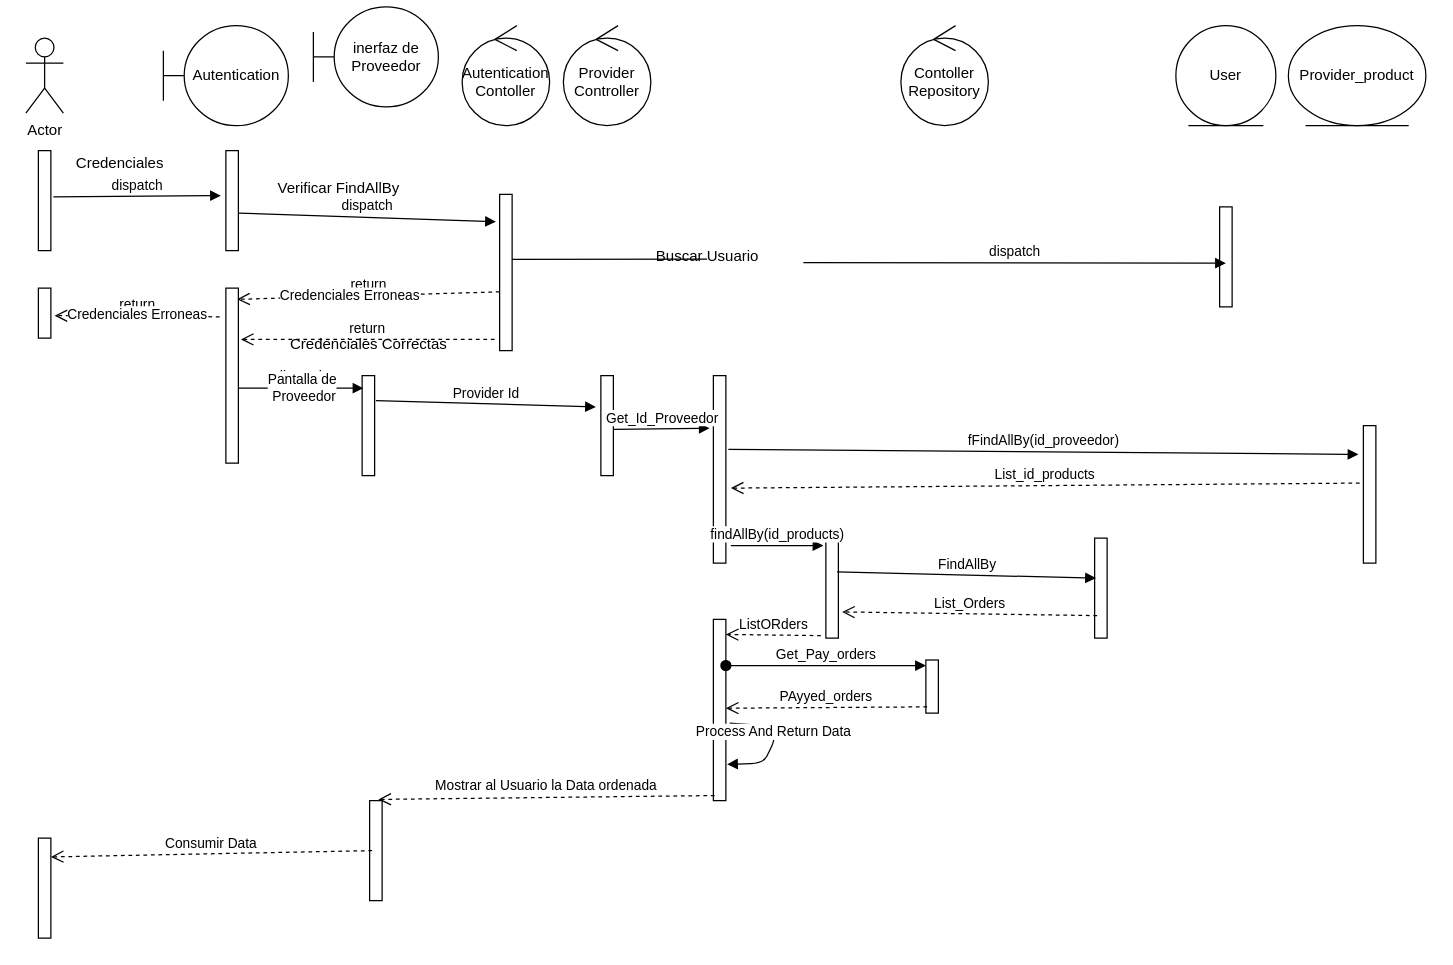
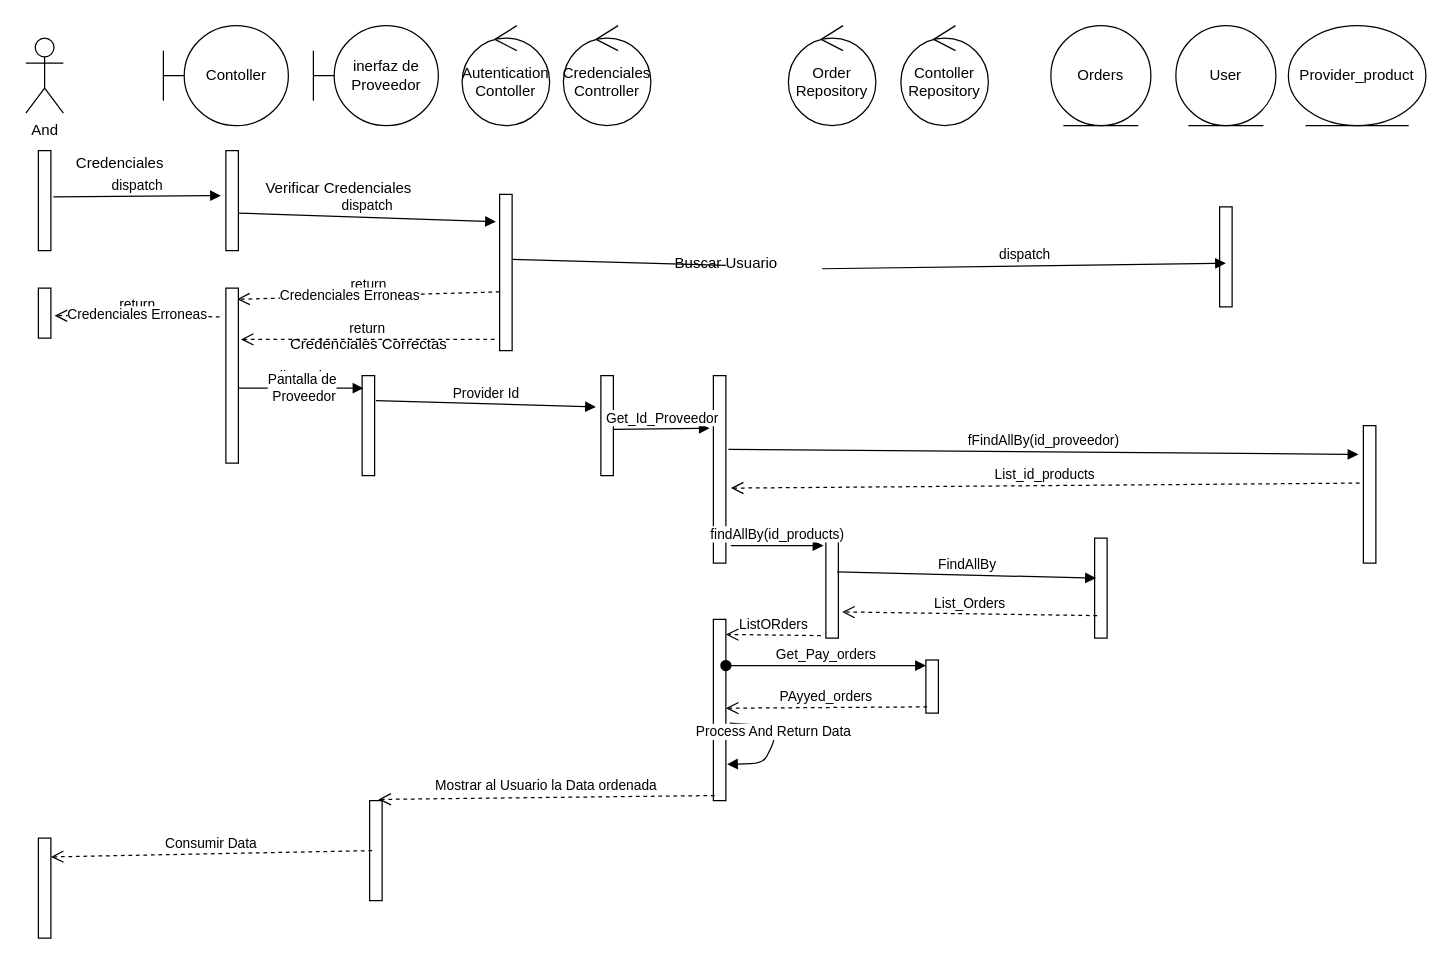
node "inerfaz de Proveedor": moved (376, 57) -> (376, 76)
node "Autentication": label "Autentication" -> "Contoller"
node "Order Repository": added
node "Orders": added
node "Provider Controller": label "Provider Controller" -> "Credenciales Controller"
node "Actor": label "Actor" -> "And"
node "Verificar FindAllBy": label "Verificar FindAllBy" -> "Verificar Credenciales"
node "Buscar Usuario": moved (707, 257) -> (726, 263)
